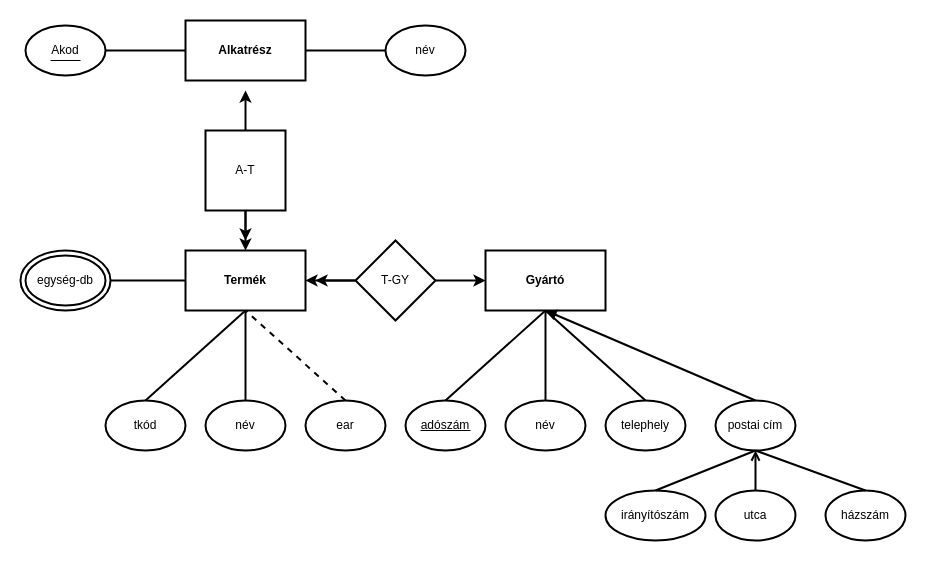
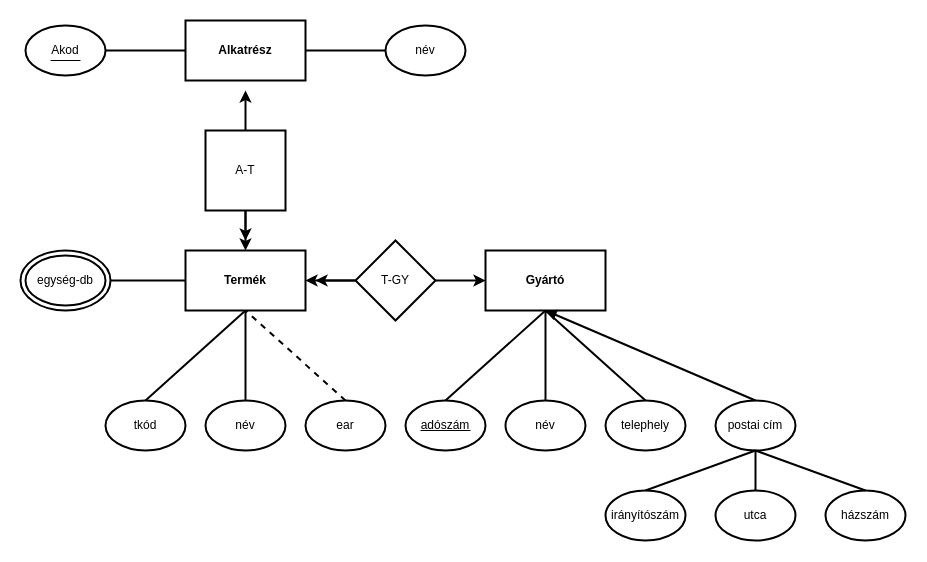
edge "utca" -> "postai cím": arrowhead open -> none
node "irányítószám": size 100x50 -> 80x50
